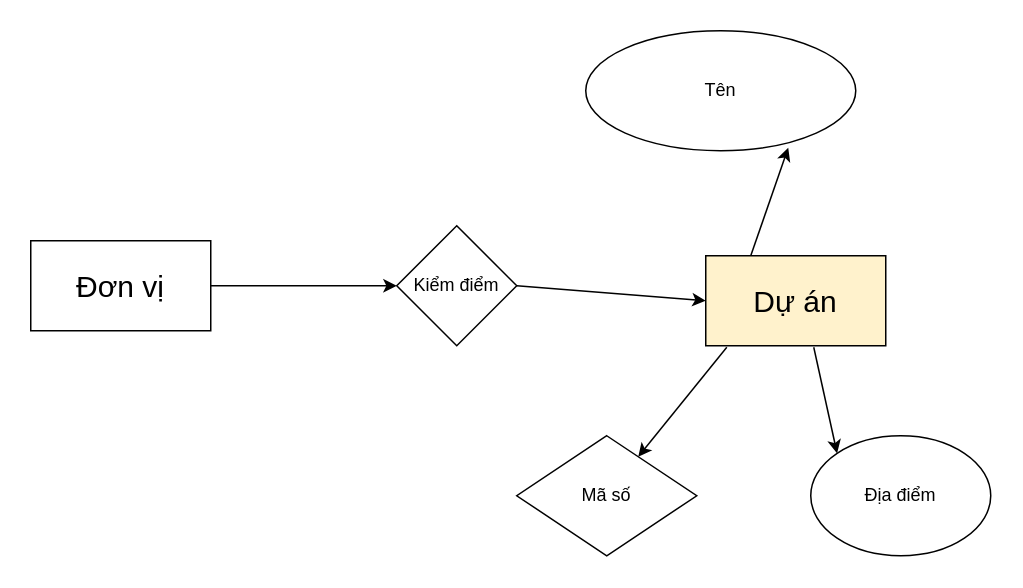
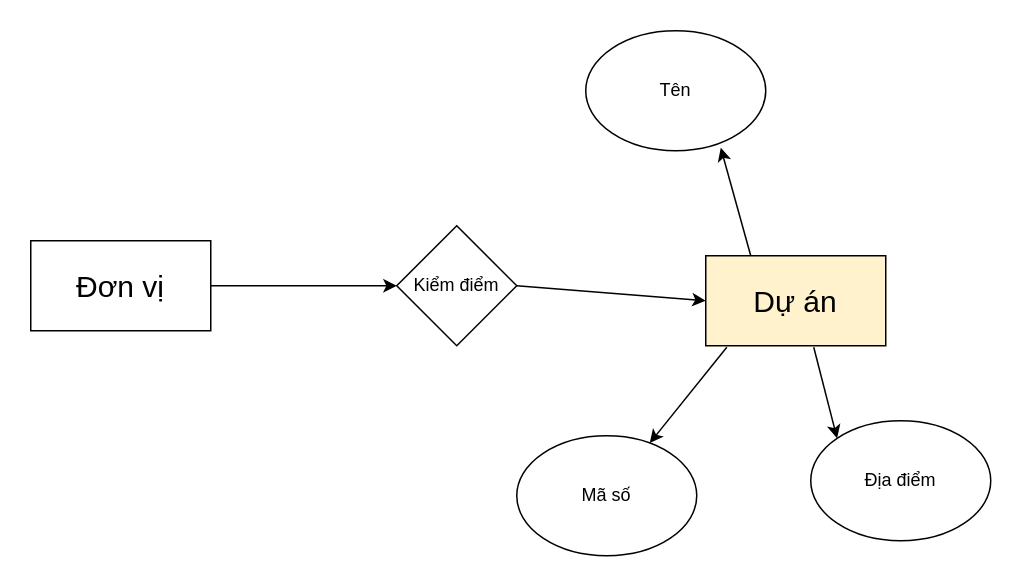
node "Tên": size 270x120 -> 180x120
node "Mã số": shape diamond -> ellipse
node "Địa điểm": moved (901, 496) -> (901, 481)
